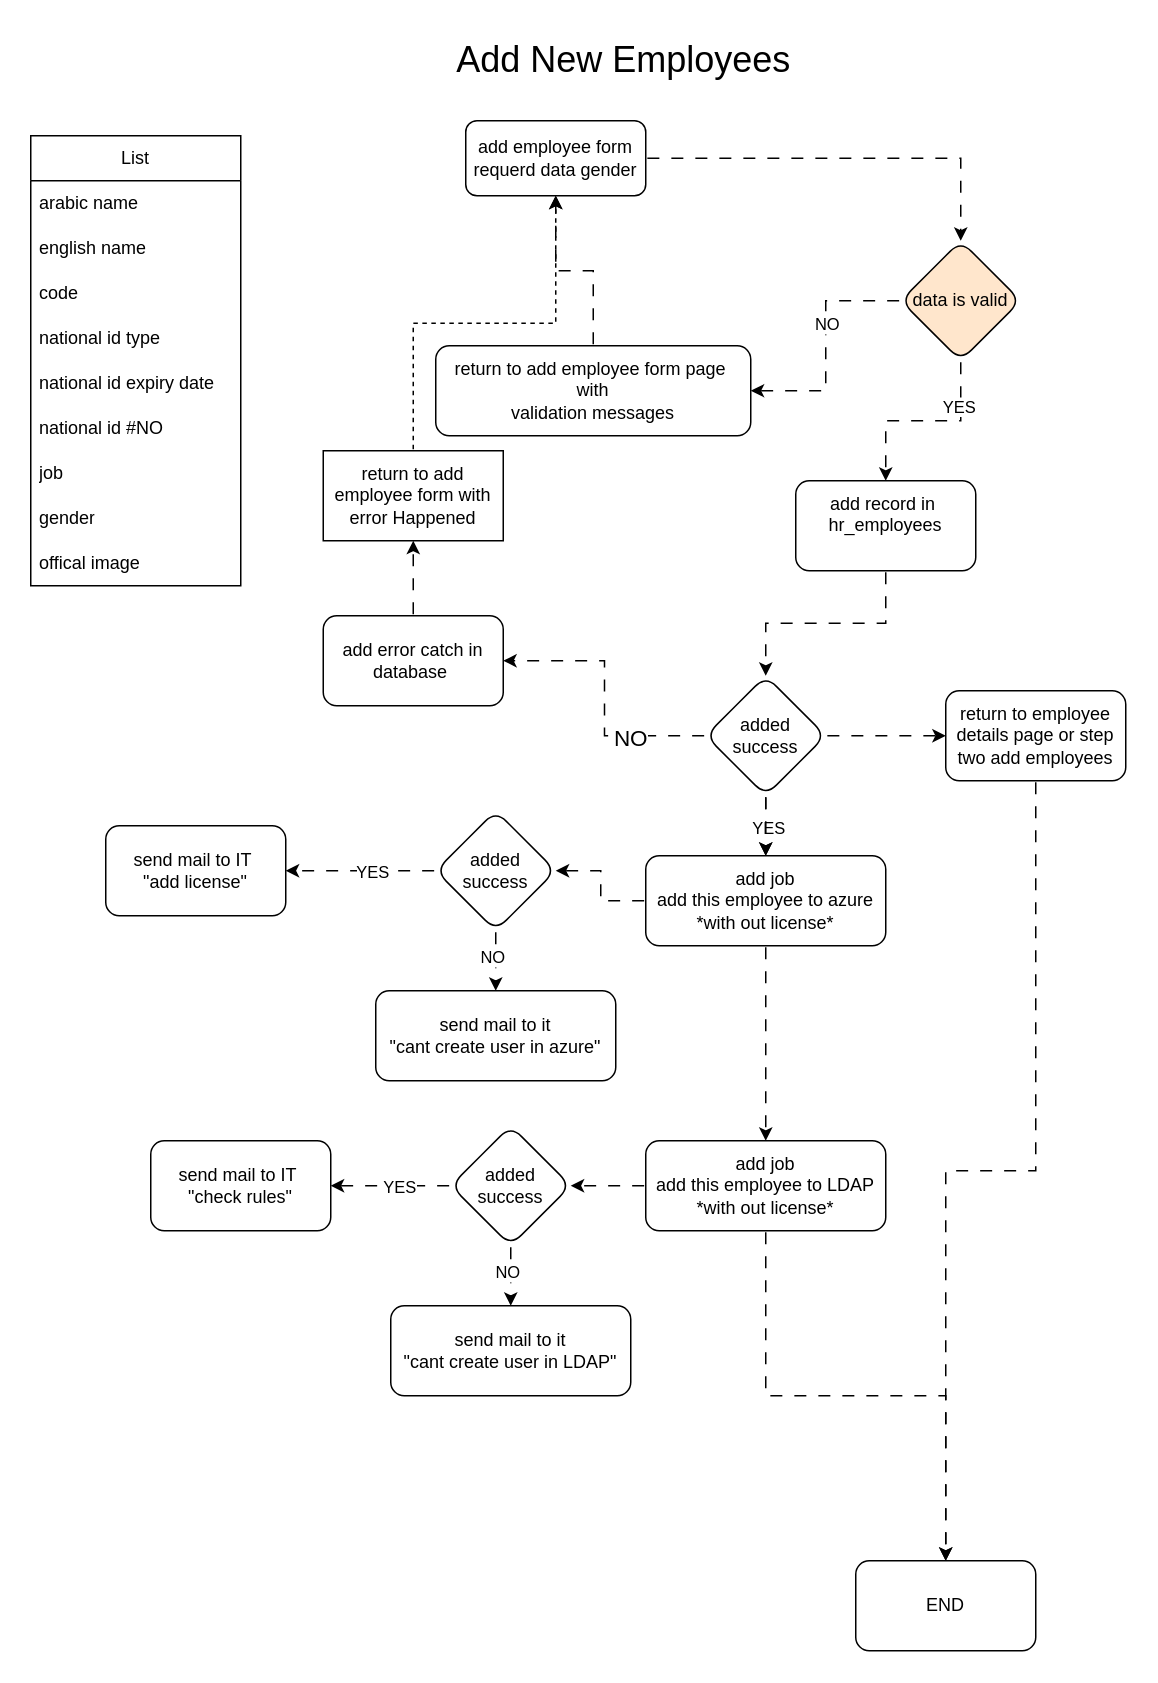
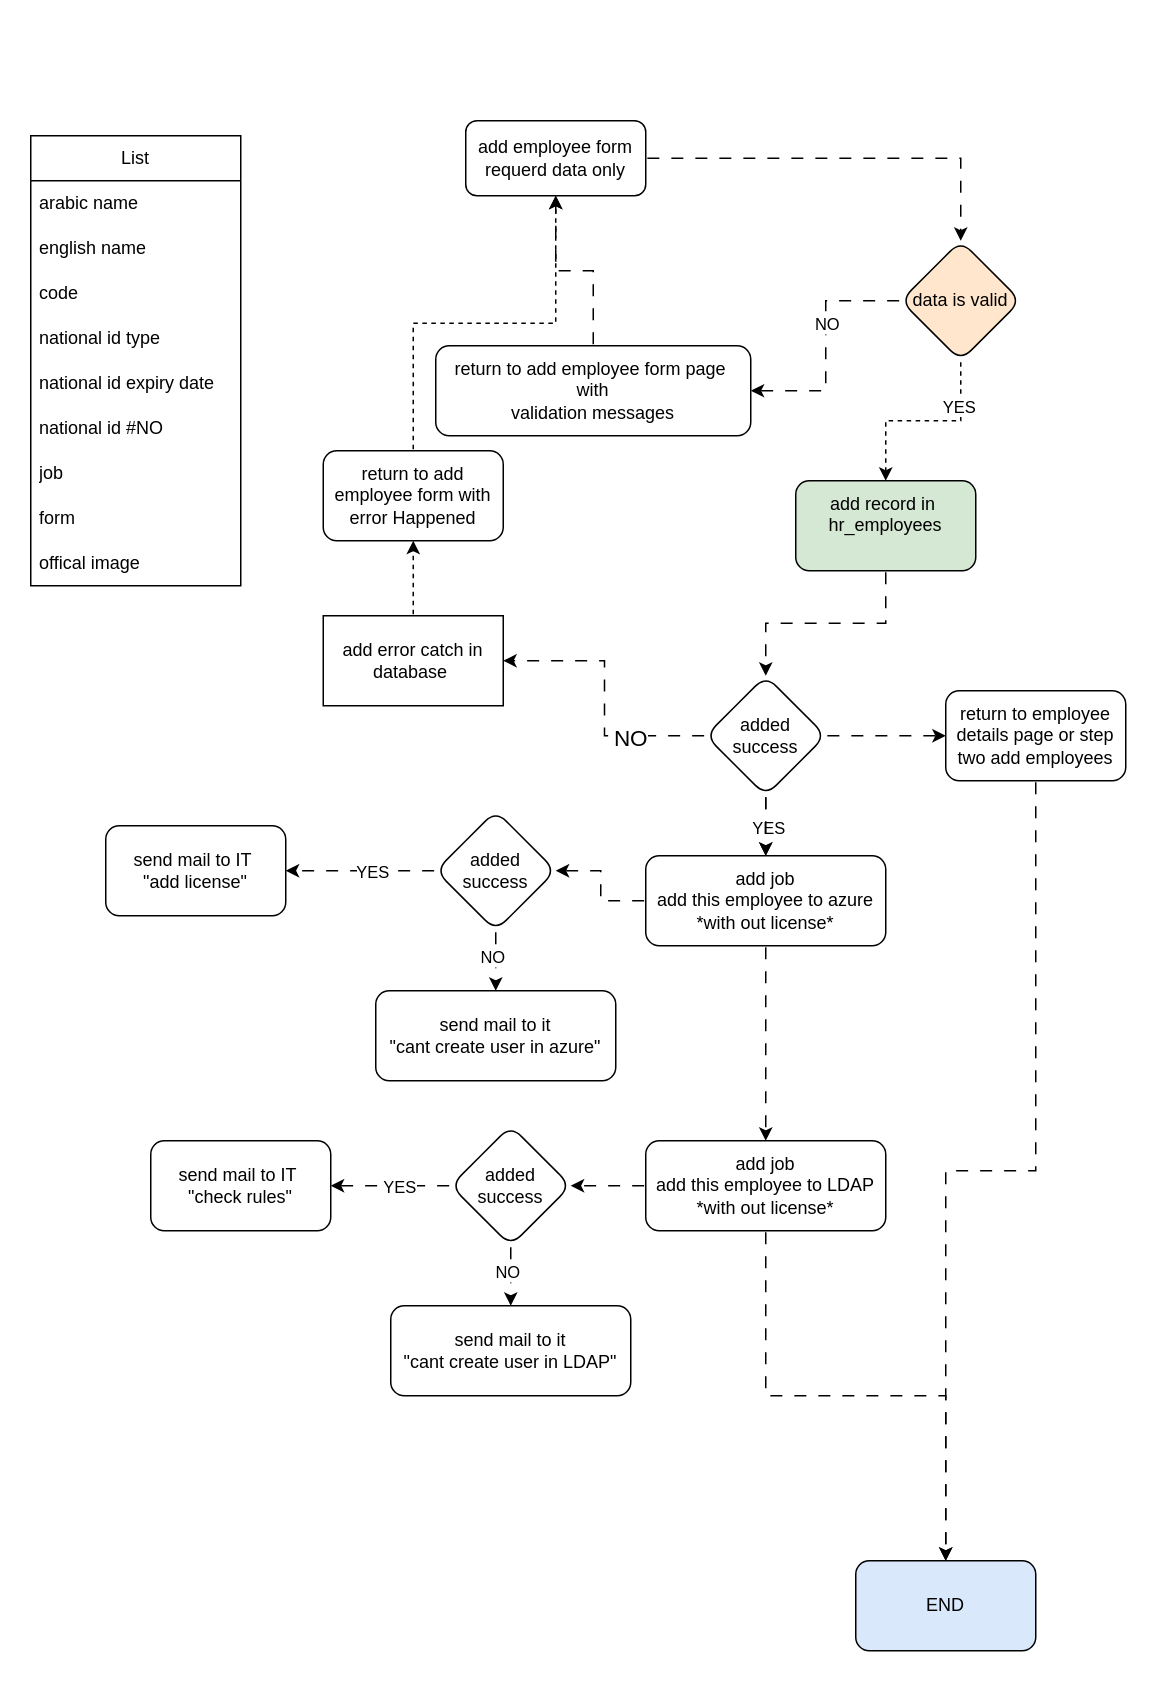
node "Add New Employees": removed
node "add employee form requerd data gender": label "add employee form requerd data gender" -> "add employee form requerd data only"
edge "data is valid" -> "add record in hr_employees": style solid -> dashed
node "return to add employee form with error Happened": shape rectangle -> rounded rectangle
node "gender": label "gender" -> "form"
node "add record in hr_employees": fillcolor #ffffff -> #d5e8d4
edge "add error catch in database" -> "return to add employee form with error Happened": style solid -> dashed
node "add error catch in database": shape rounded rectangle -> rectangle
node "END": fillcolor #ffffff -> #dae8fc
